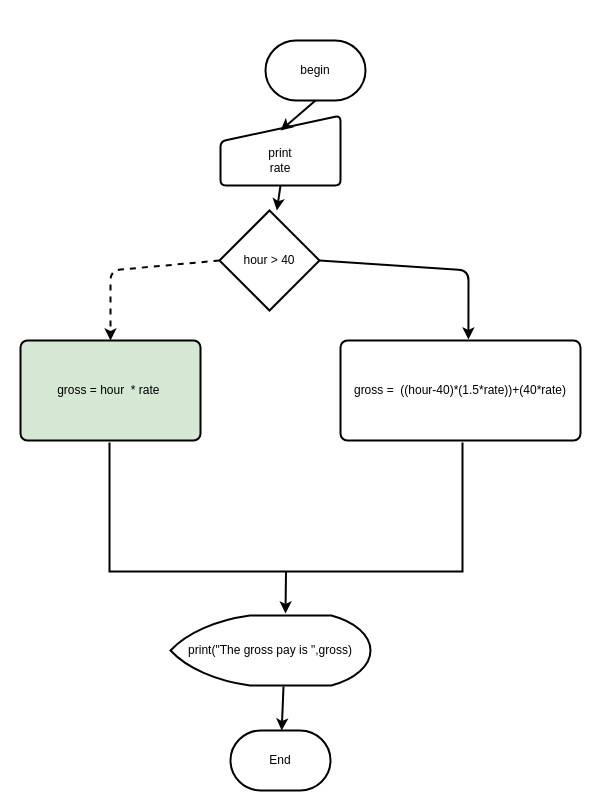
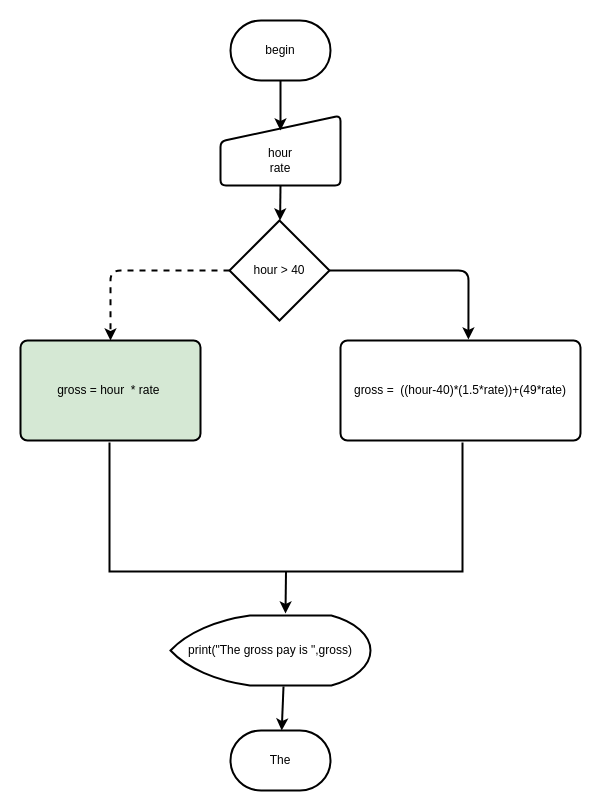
node "begin": moved (316, 71) -> (281, 51)
node "print rate": label "print rate" -> "hour rate"
node "hour > 40": moved (270, 261) -> (280, 271)
node "gross = ((hour-40)*(1.5*rate))+(40*rate)": label "gross = ((hour-40)*(1.5*rate))+(40*rate)" -> "gross = ((hour-40)*(1.5*rate))+(49*rate)"
node "End": label "End" -> "The"
